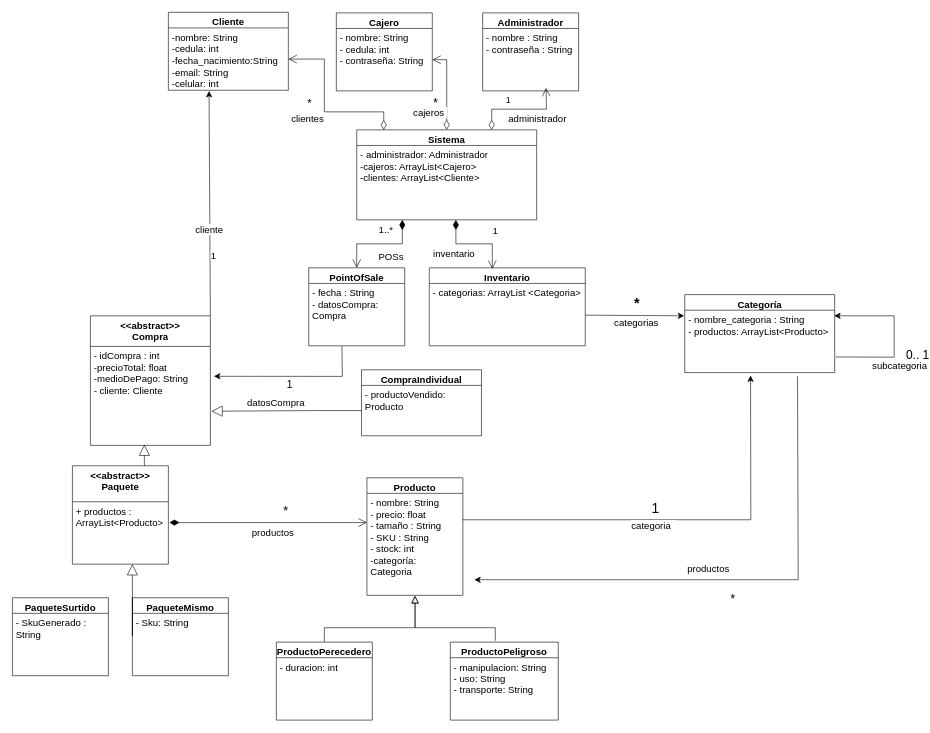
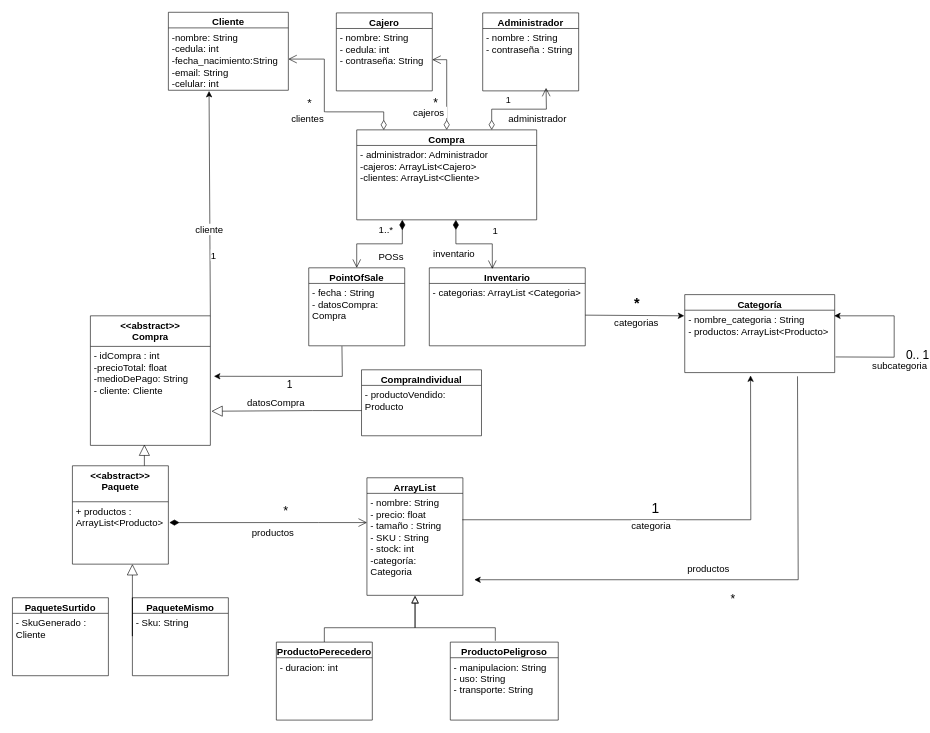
node "Sistema": label "Sistema" -> "Compra"
node "Producto": label "Producto" -> "ArrayList"
node "- SkuGenerado : String": label "- SkuGenerado : String" -> "- SkuGenerado : Cliente"
